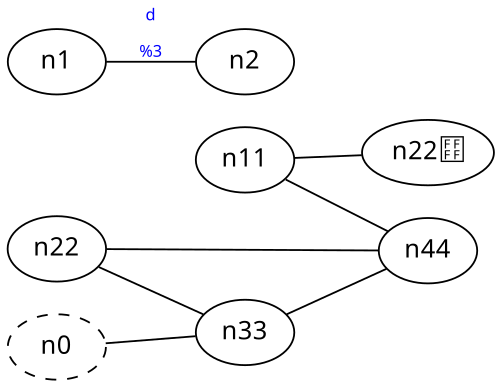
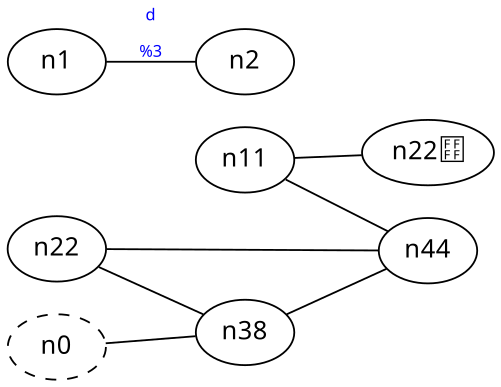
node "n33": label "n33" -> "n38"
